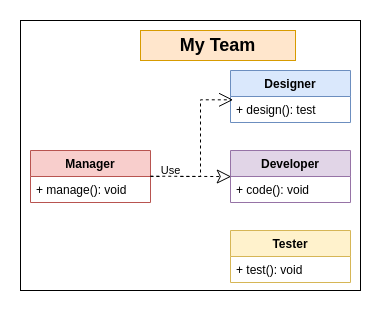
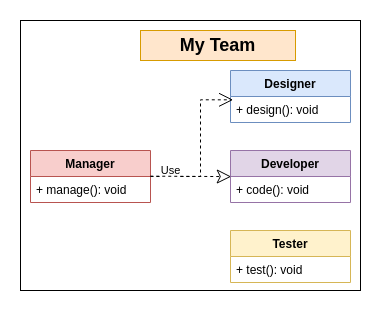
node "+ design(): test": label "+ design(): test" -> "+ design(): void"
